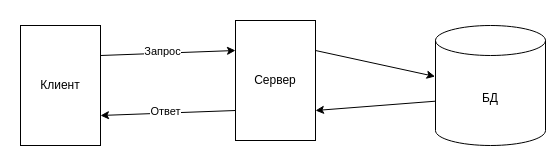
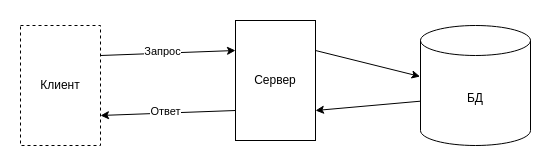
node "Клиент": style solid -> dashed
node "БД": moved (491, 86) -> (476, 86)
